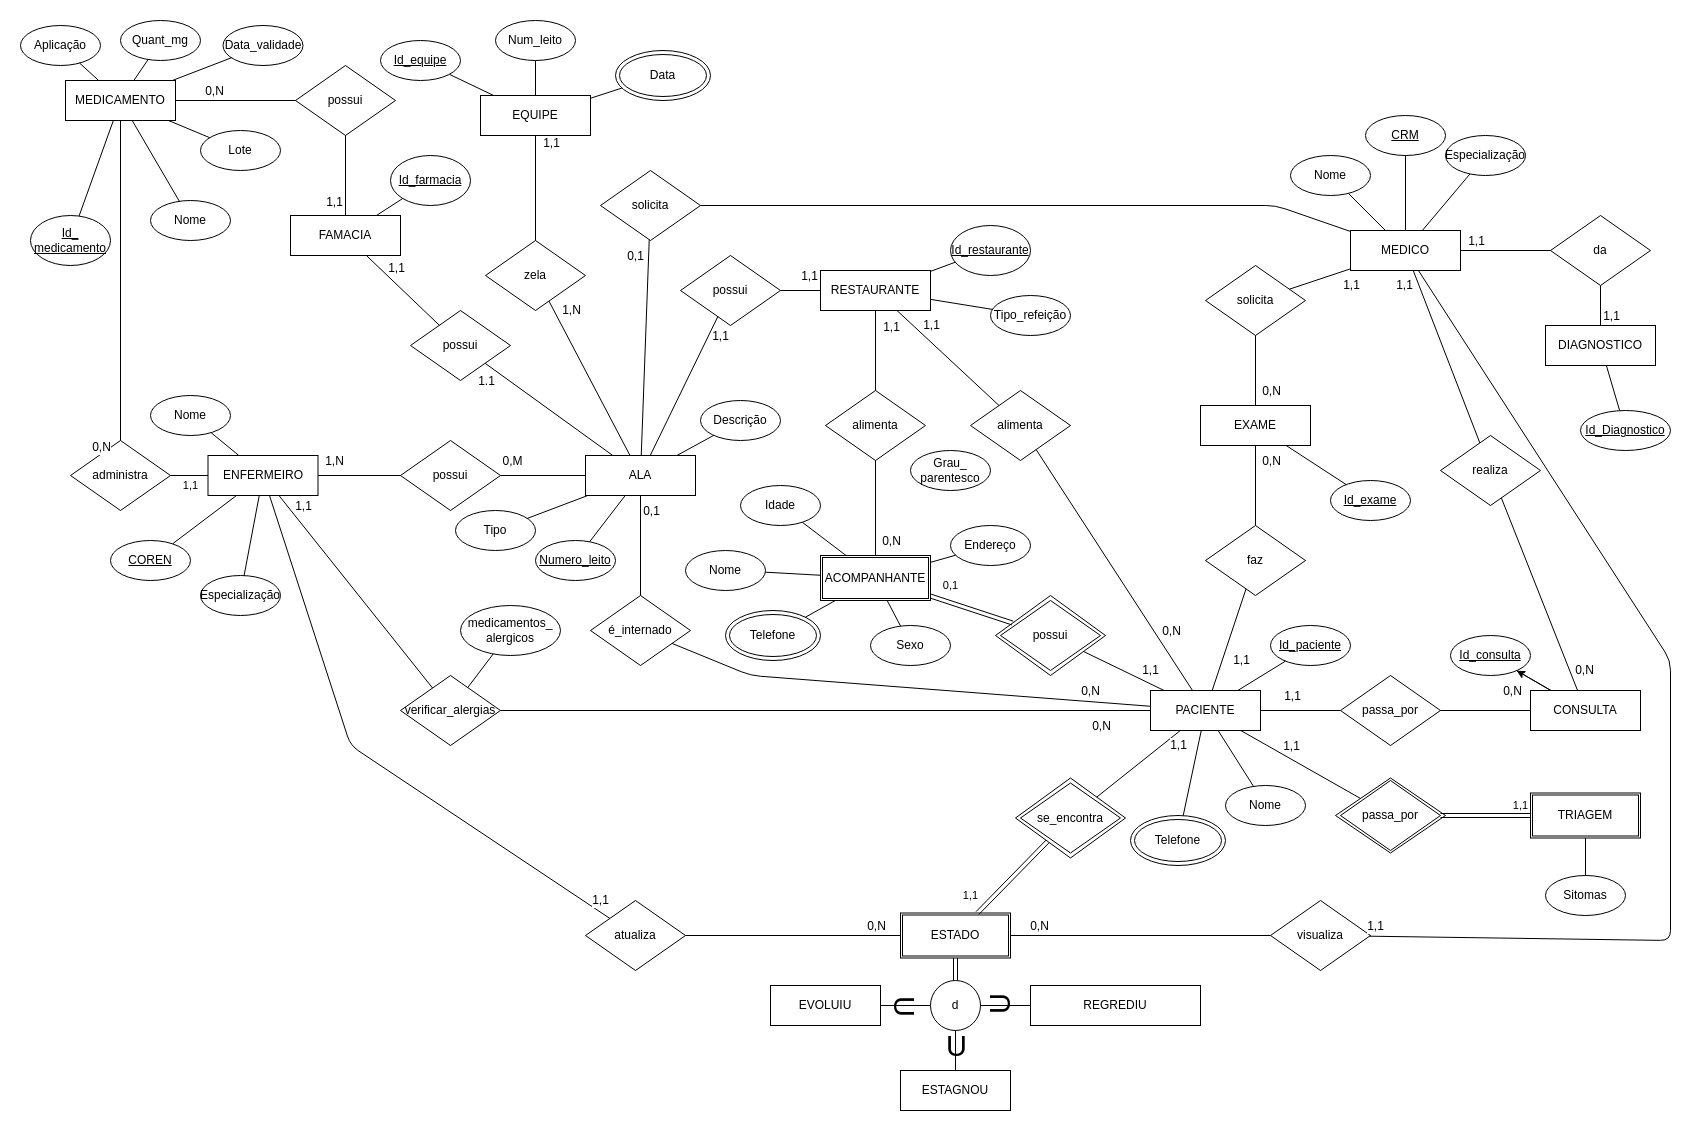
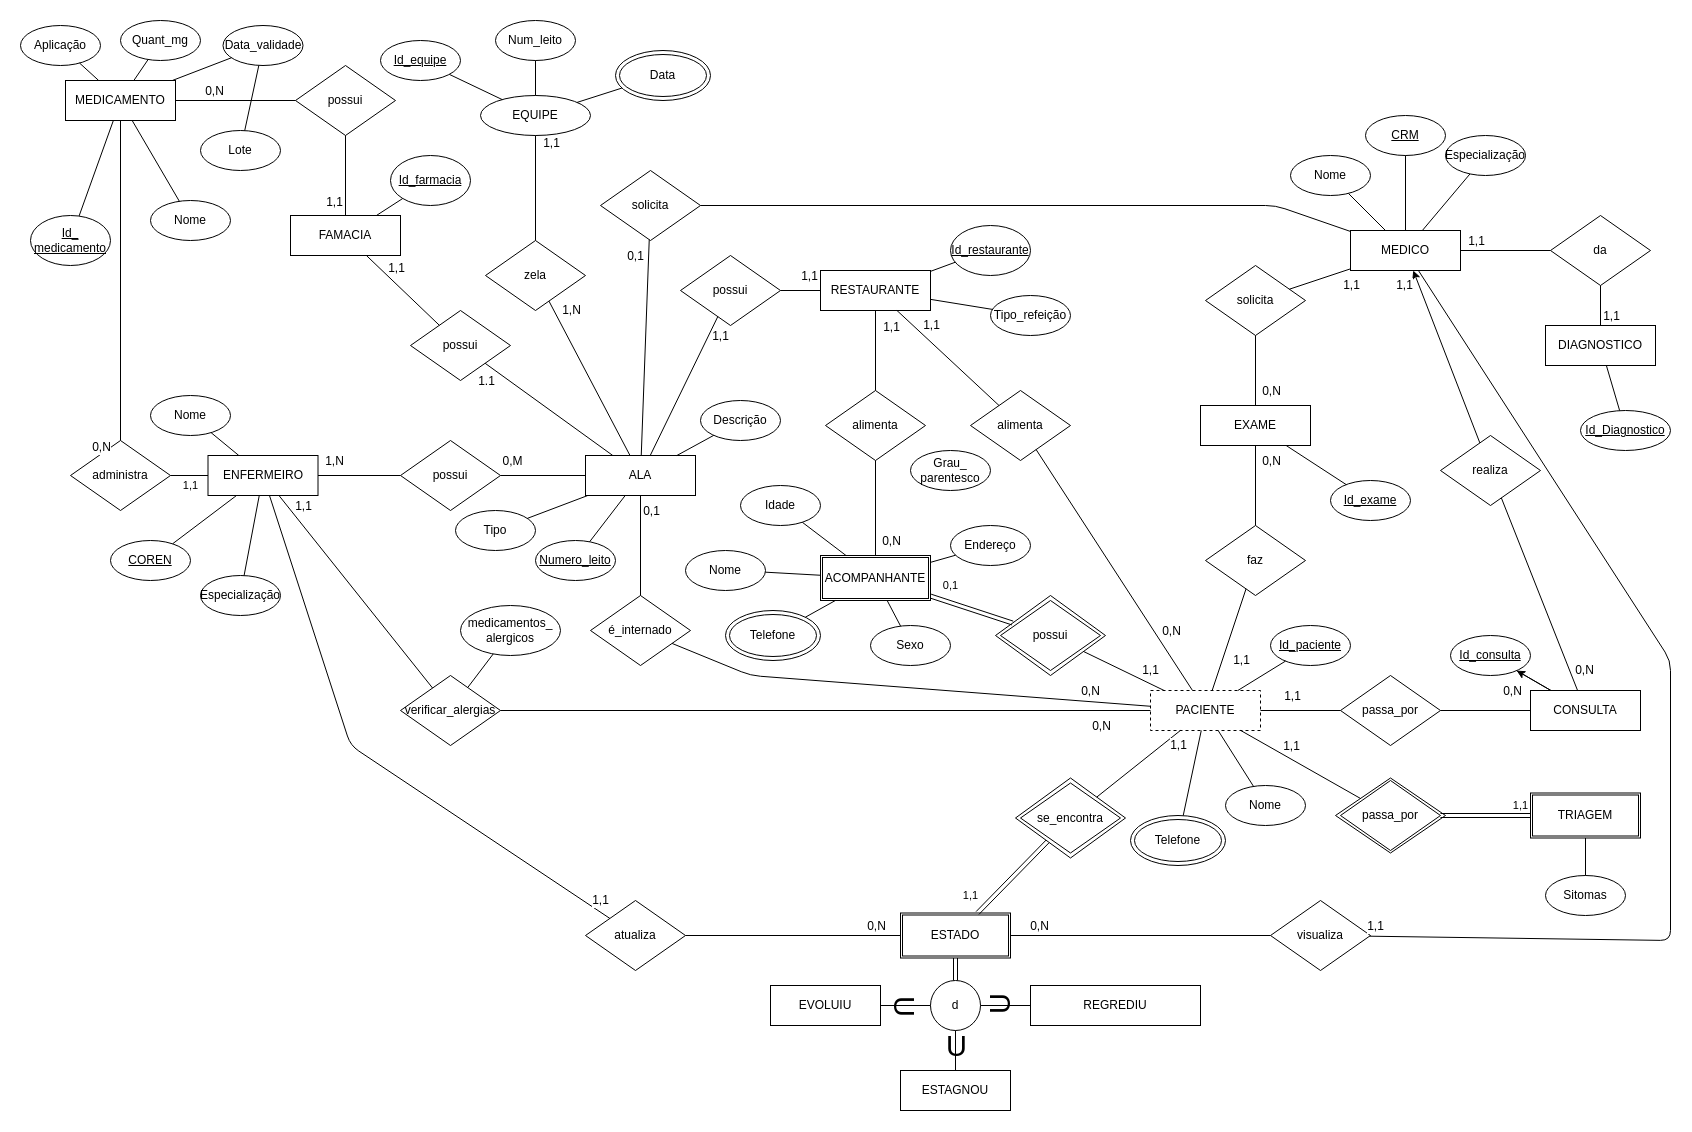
node "EQUIPE": shape rectangle -> ellipse
edge "MEDICAMENTO" -- "Lote": now "Data_validade" -- "Lote"
edge "MEDICO" -- "realiza": arrowhead none -> classic
node "PACIENTE": style solid -> dashed
